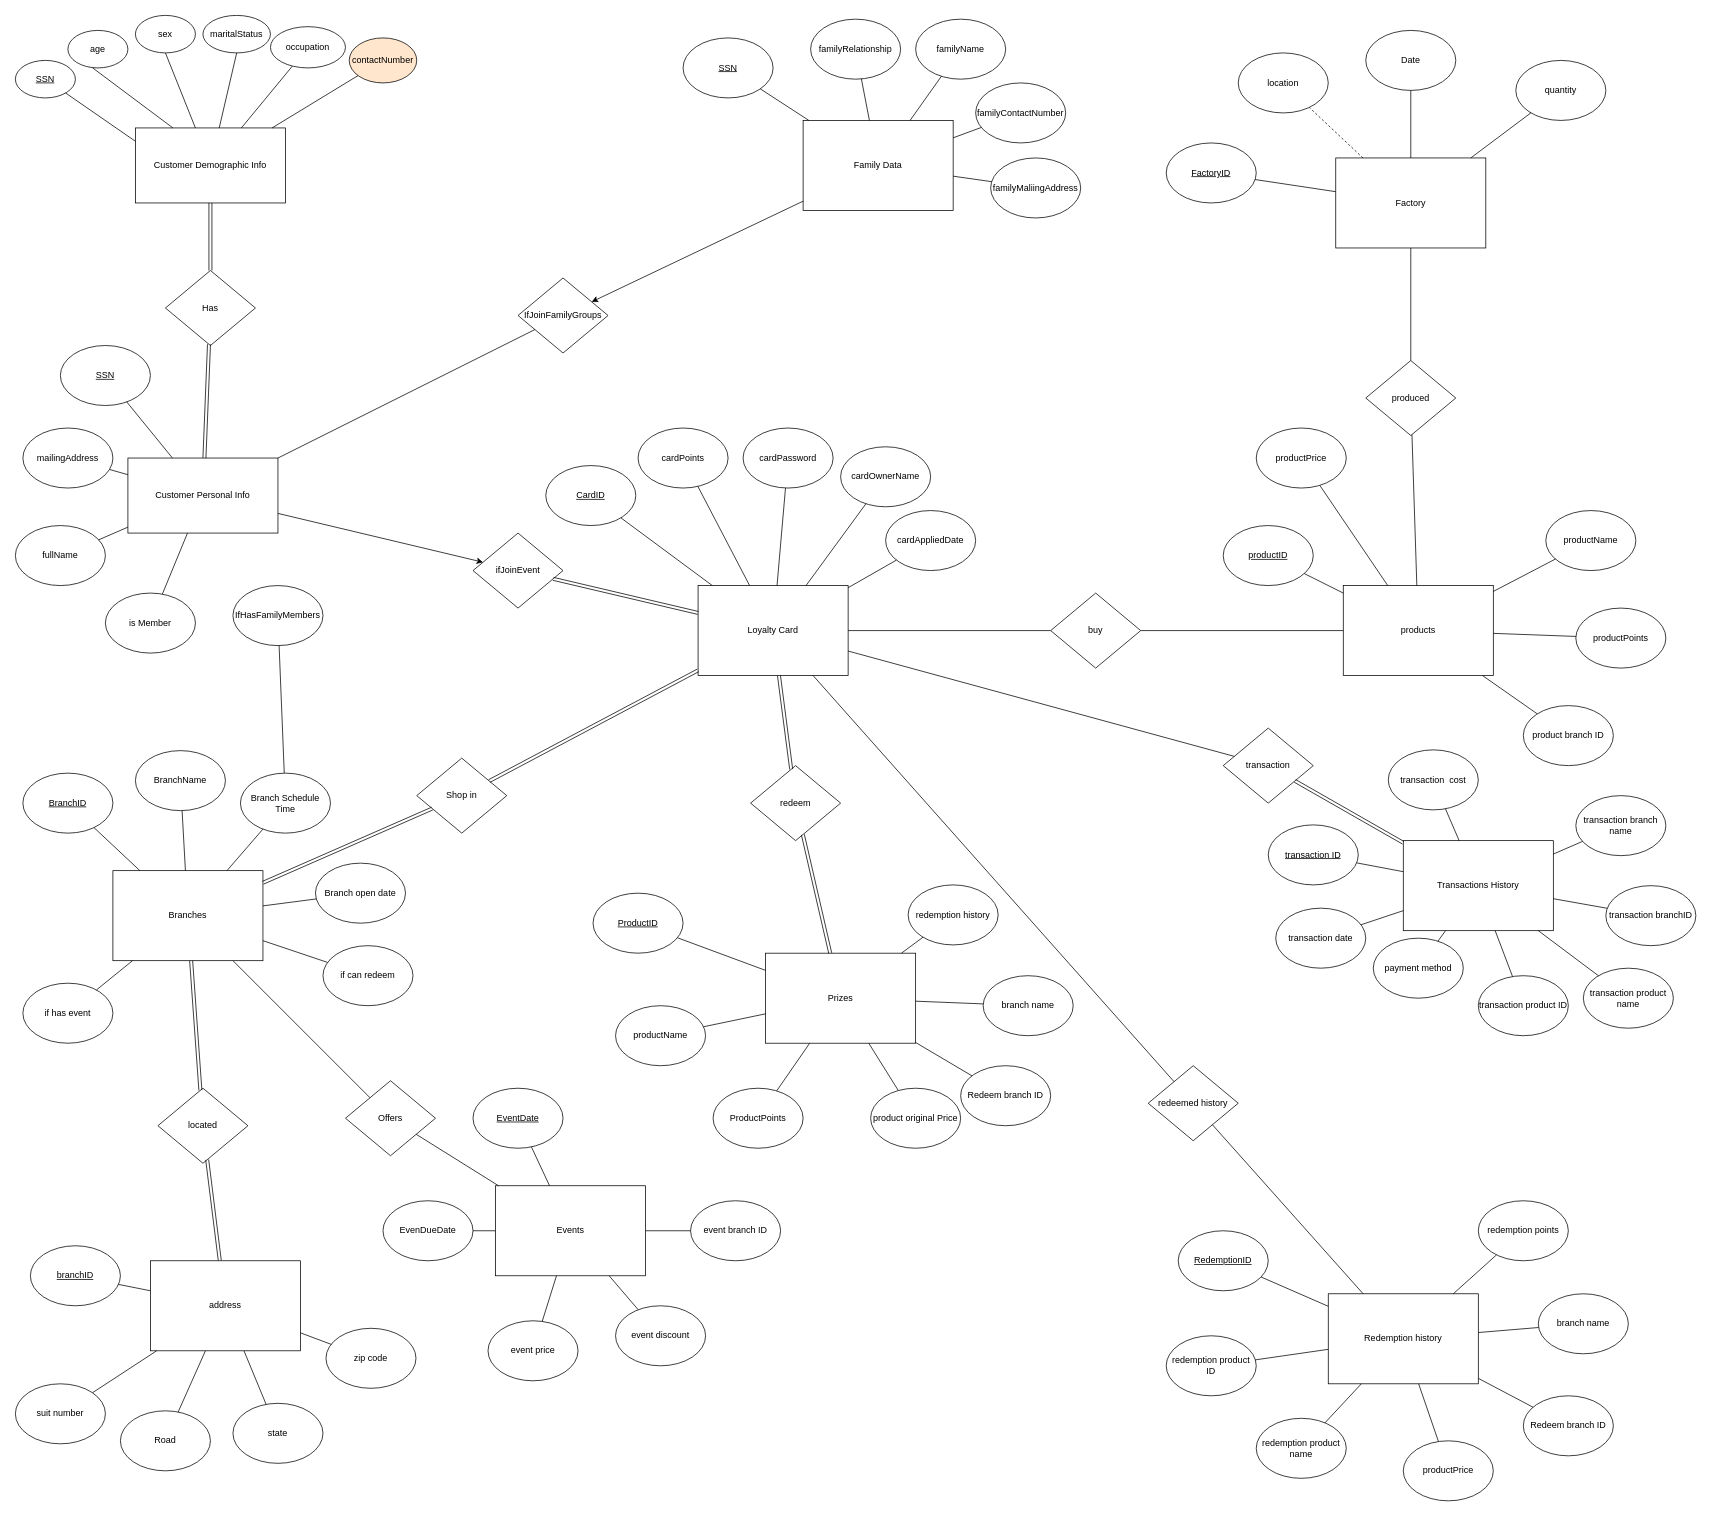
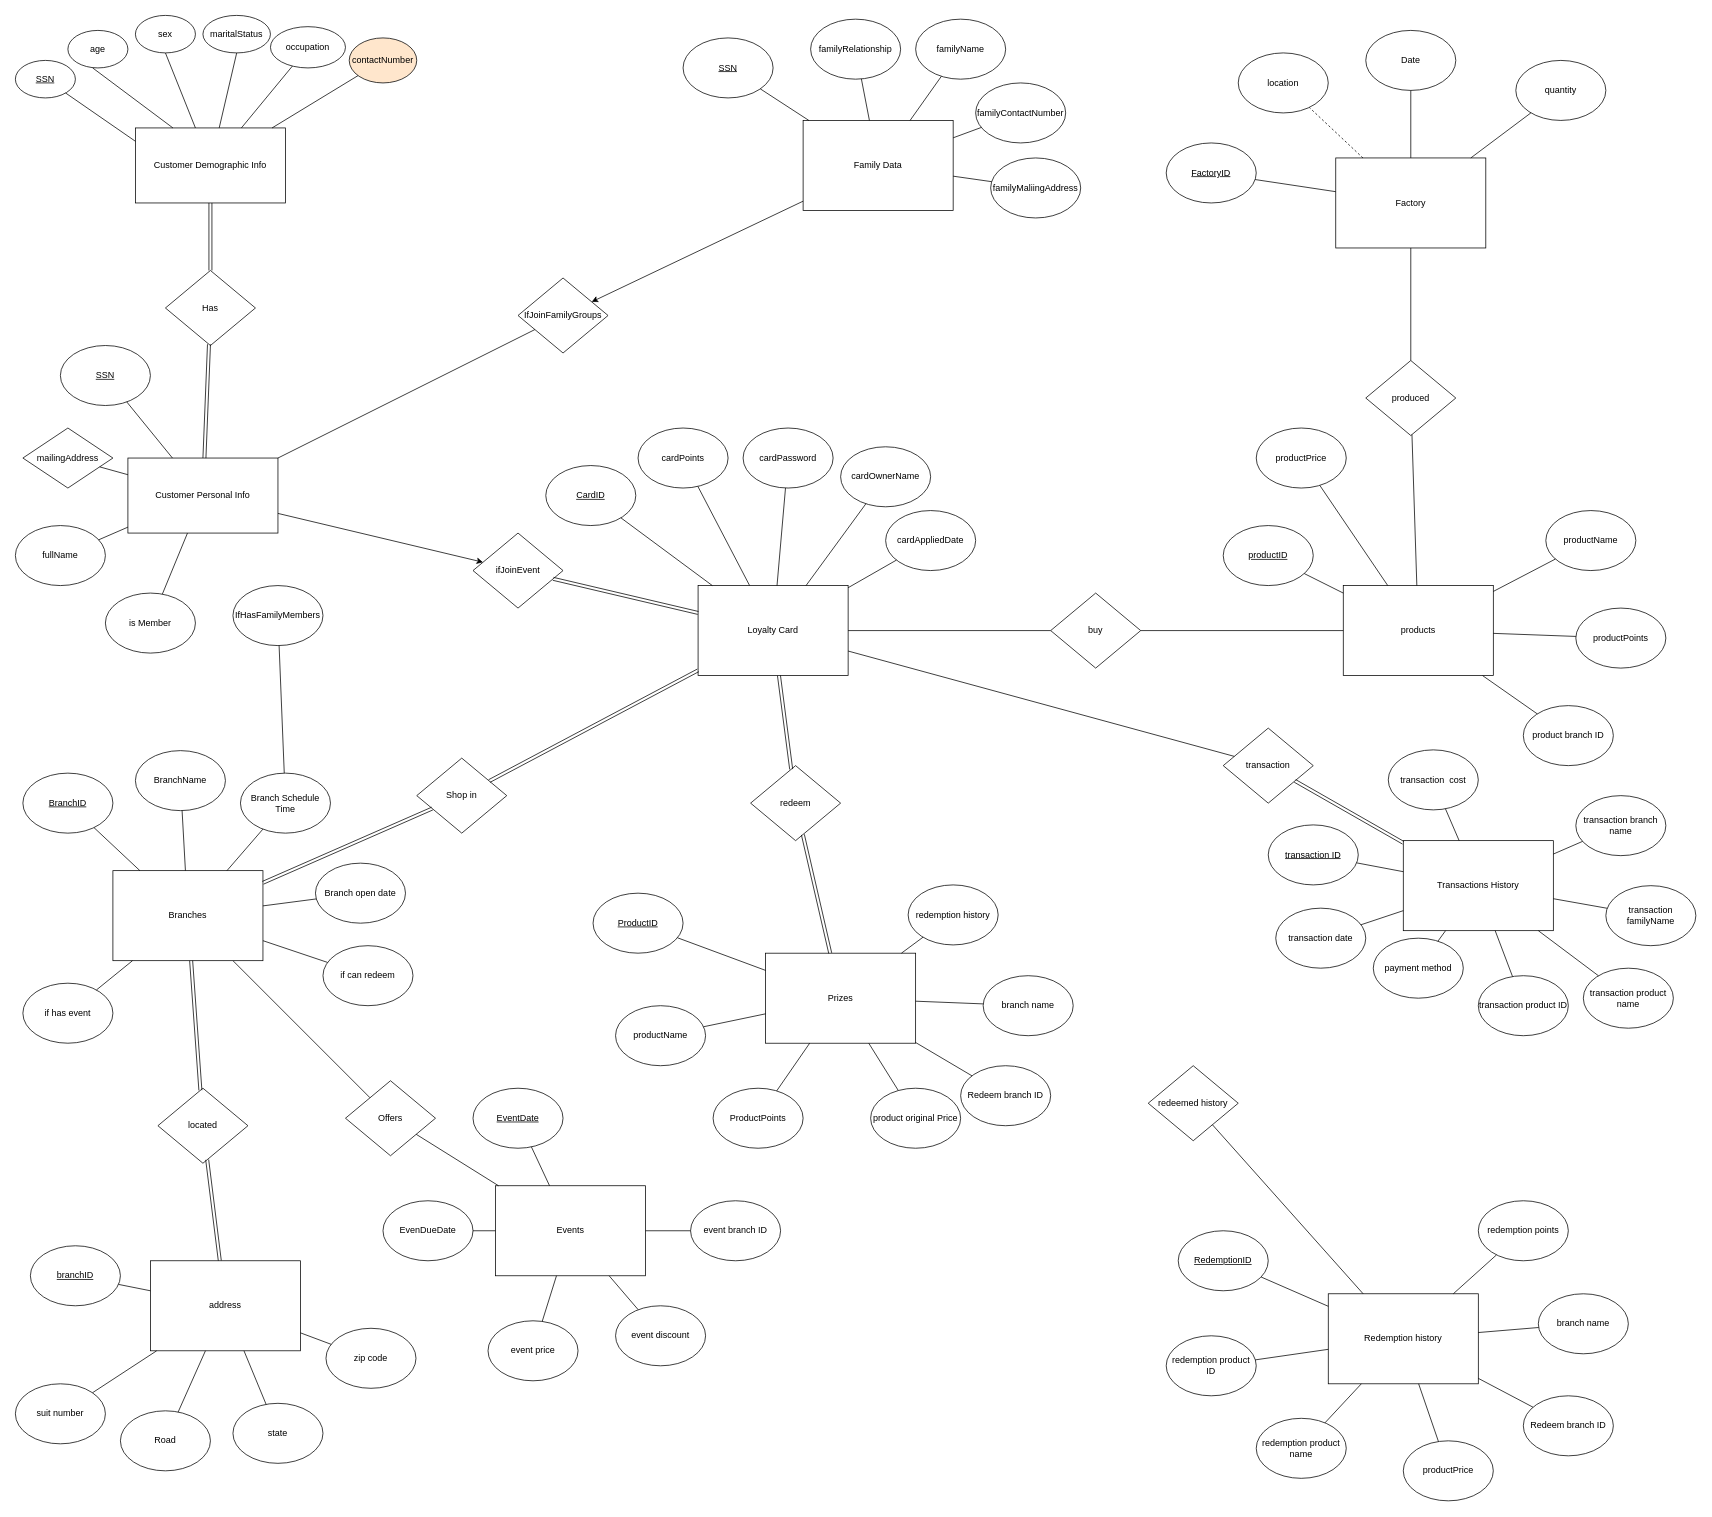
node "mailingAddress": shape ellipse -> diamond
edge "Loyalty Card" -- "redeemed history": removed
node "transaction branchID": label "transaction branchID" -> "transaction familyName"
